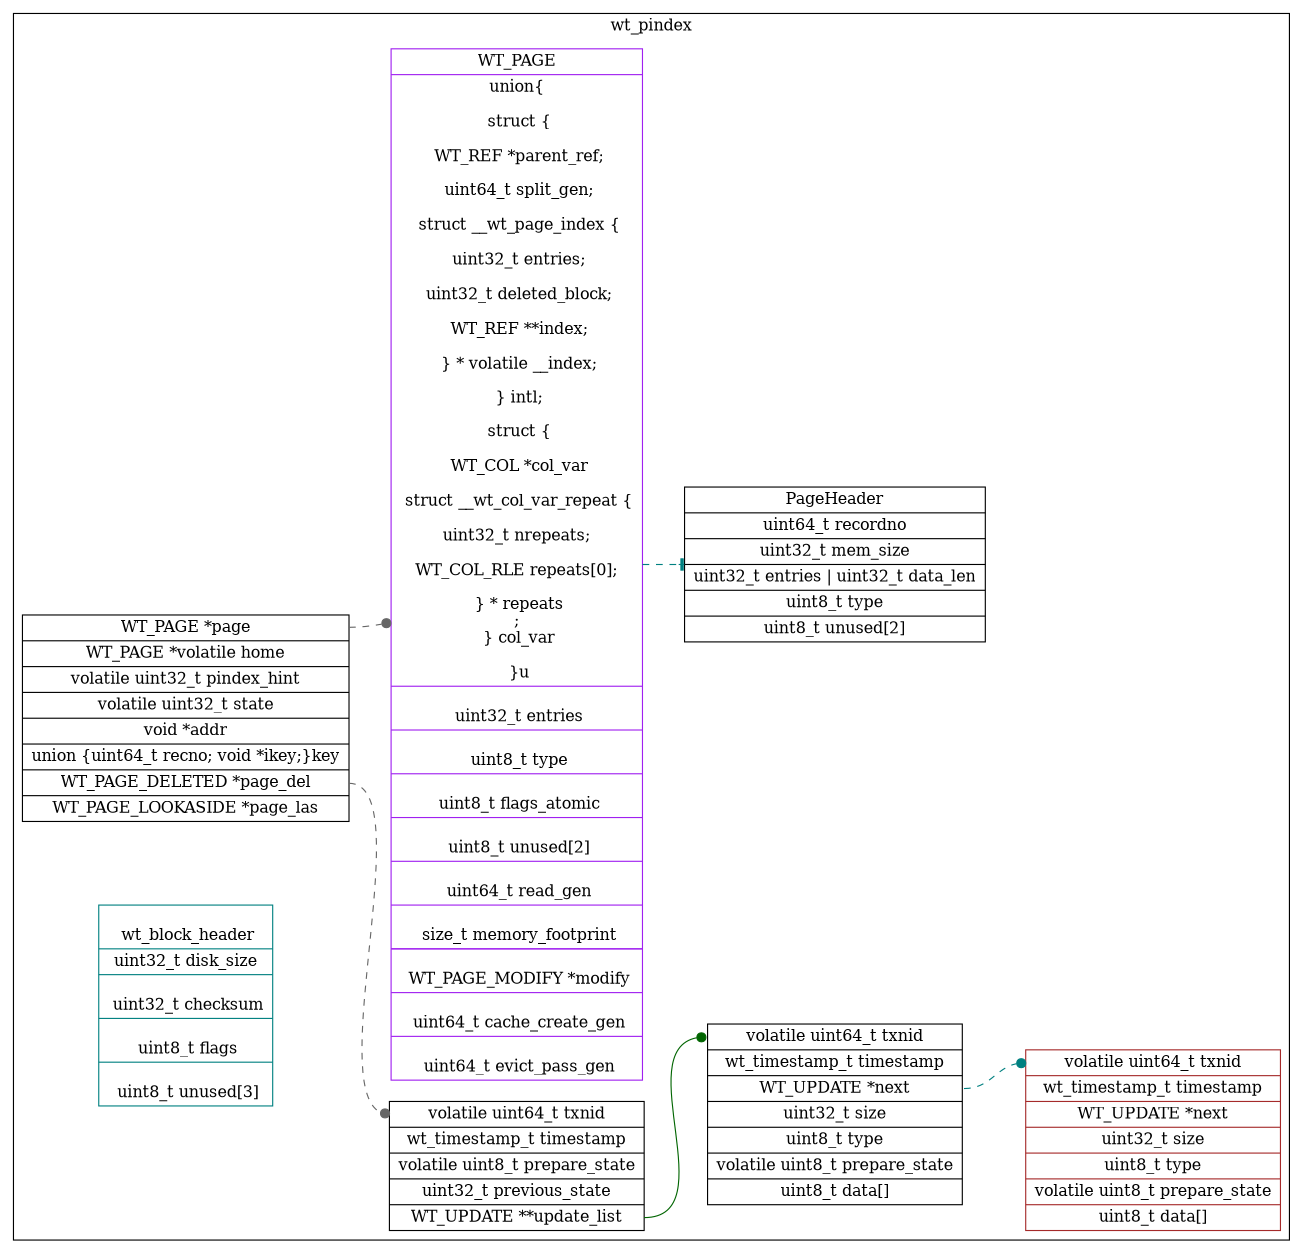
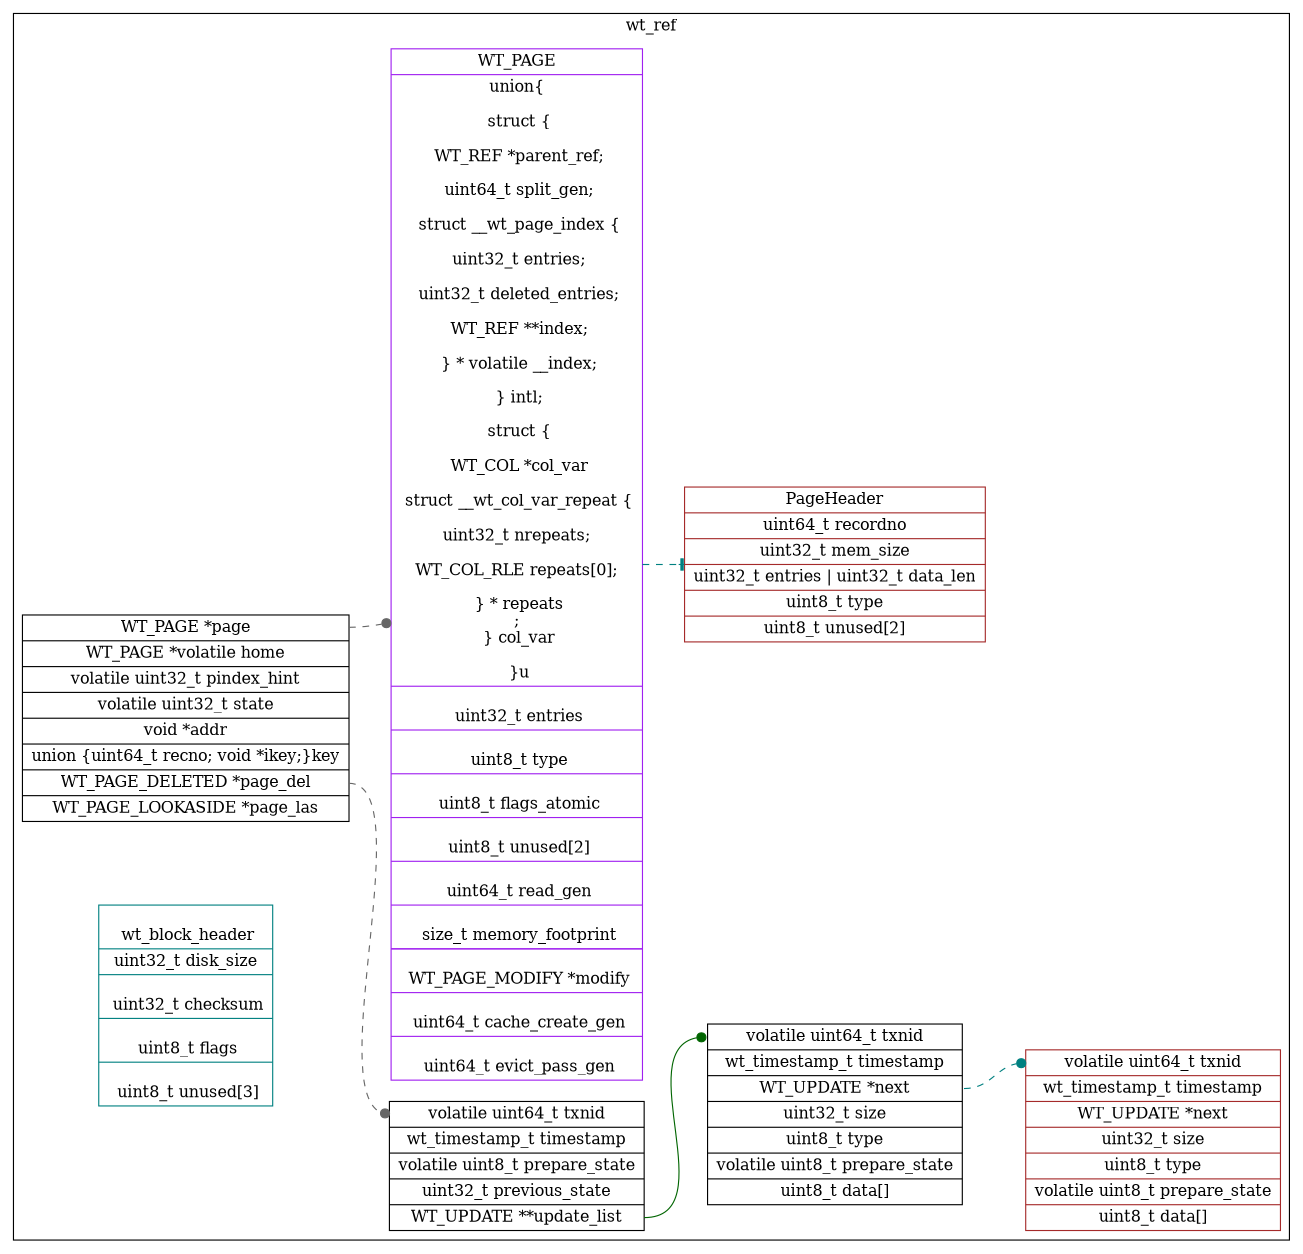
cluster "wt_pindex": label "wt_pindex" -> "wt_ref"
node "WT_PAGE": text "uint32_t deleted_block;" -> "uint32_t deleted_entries;"
node "PageHeader": color black -> brown
